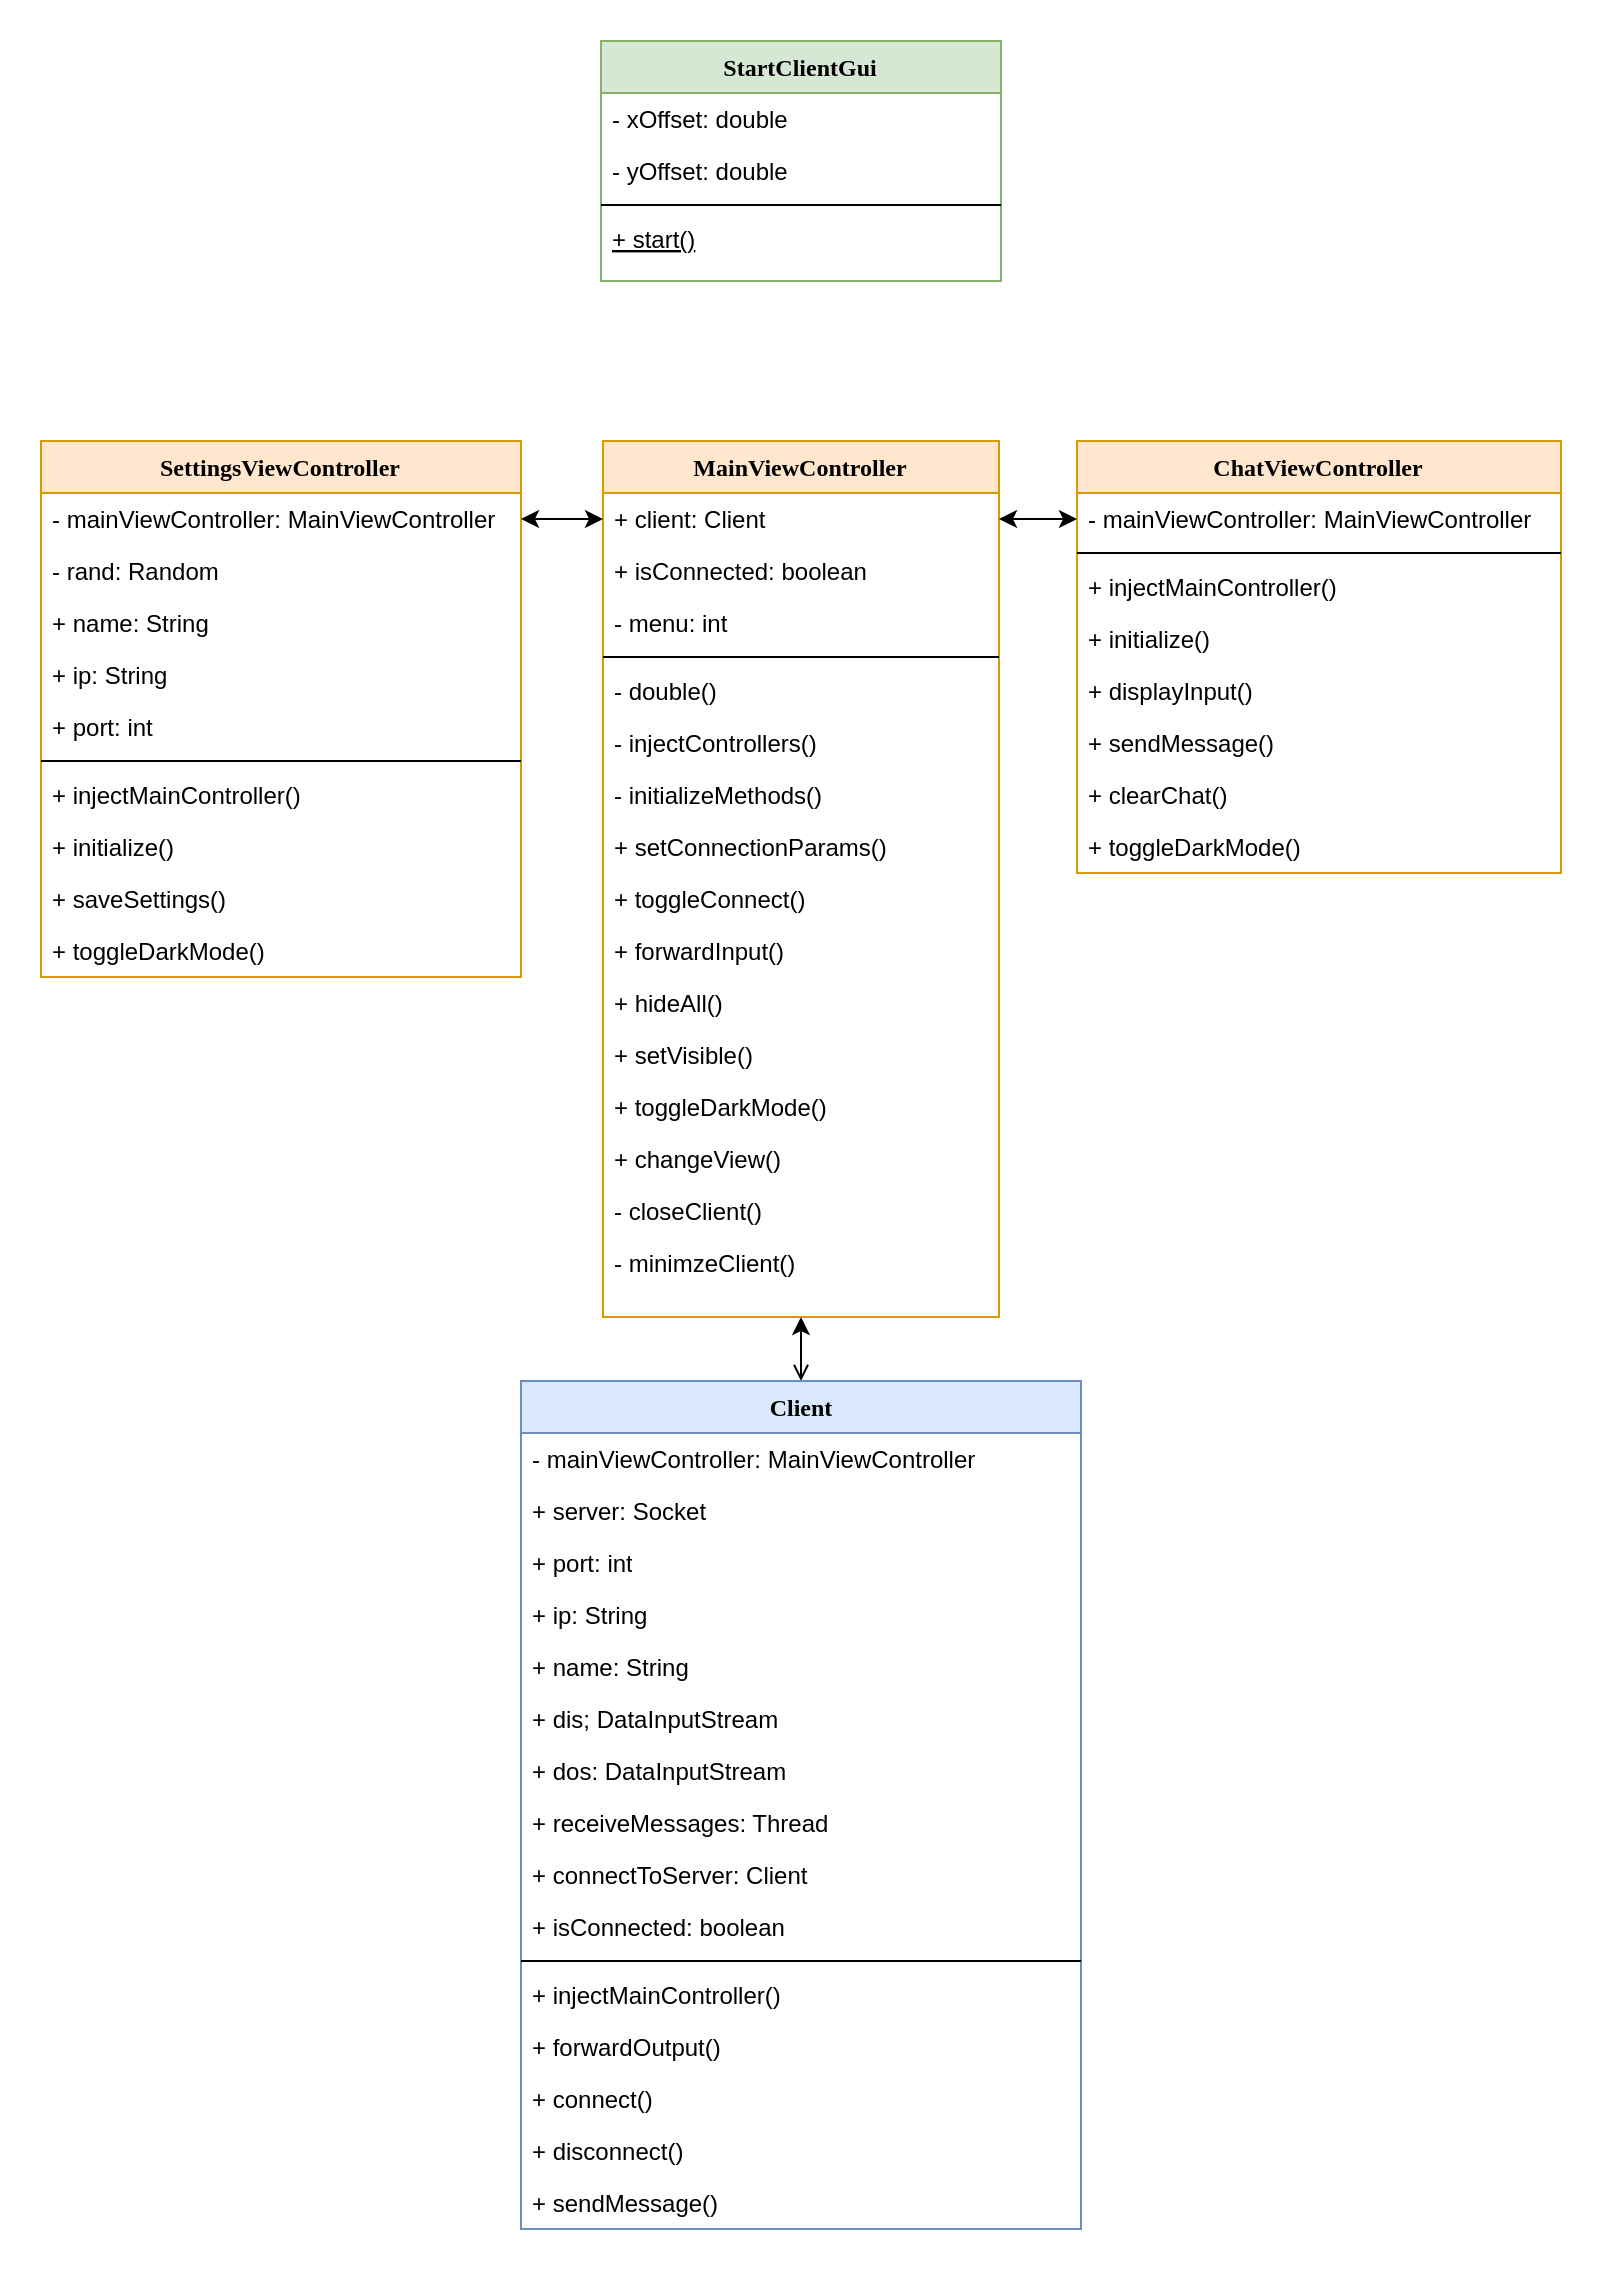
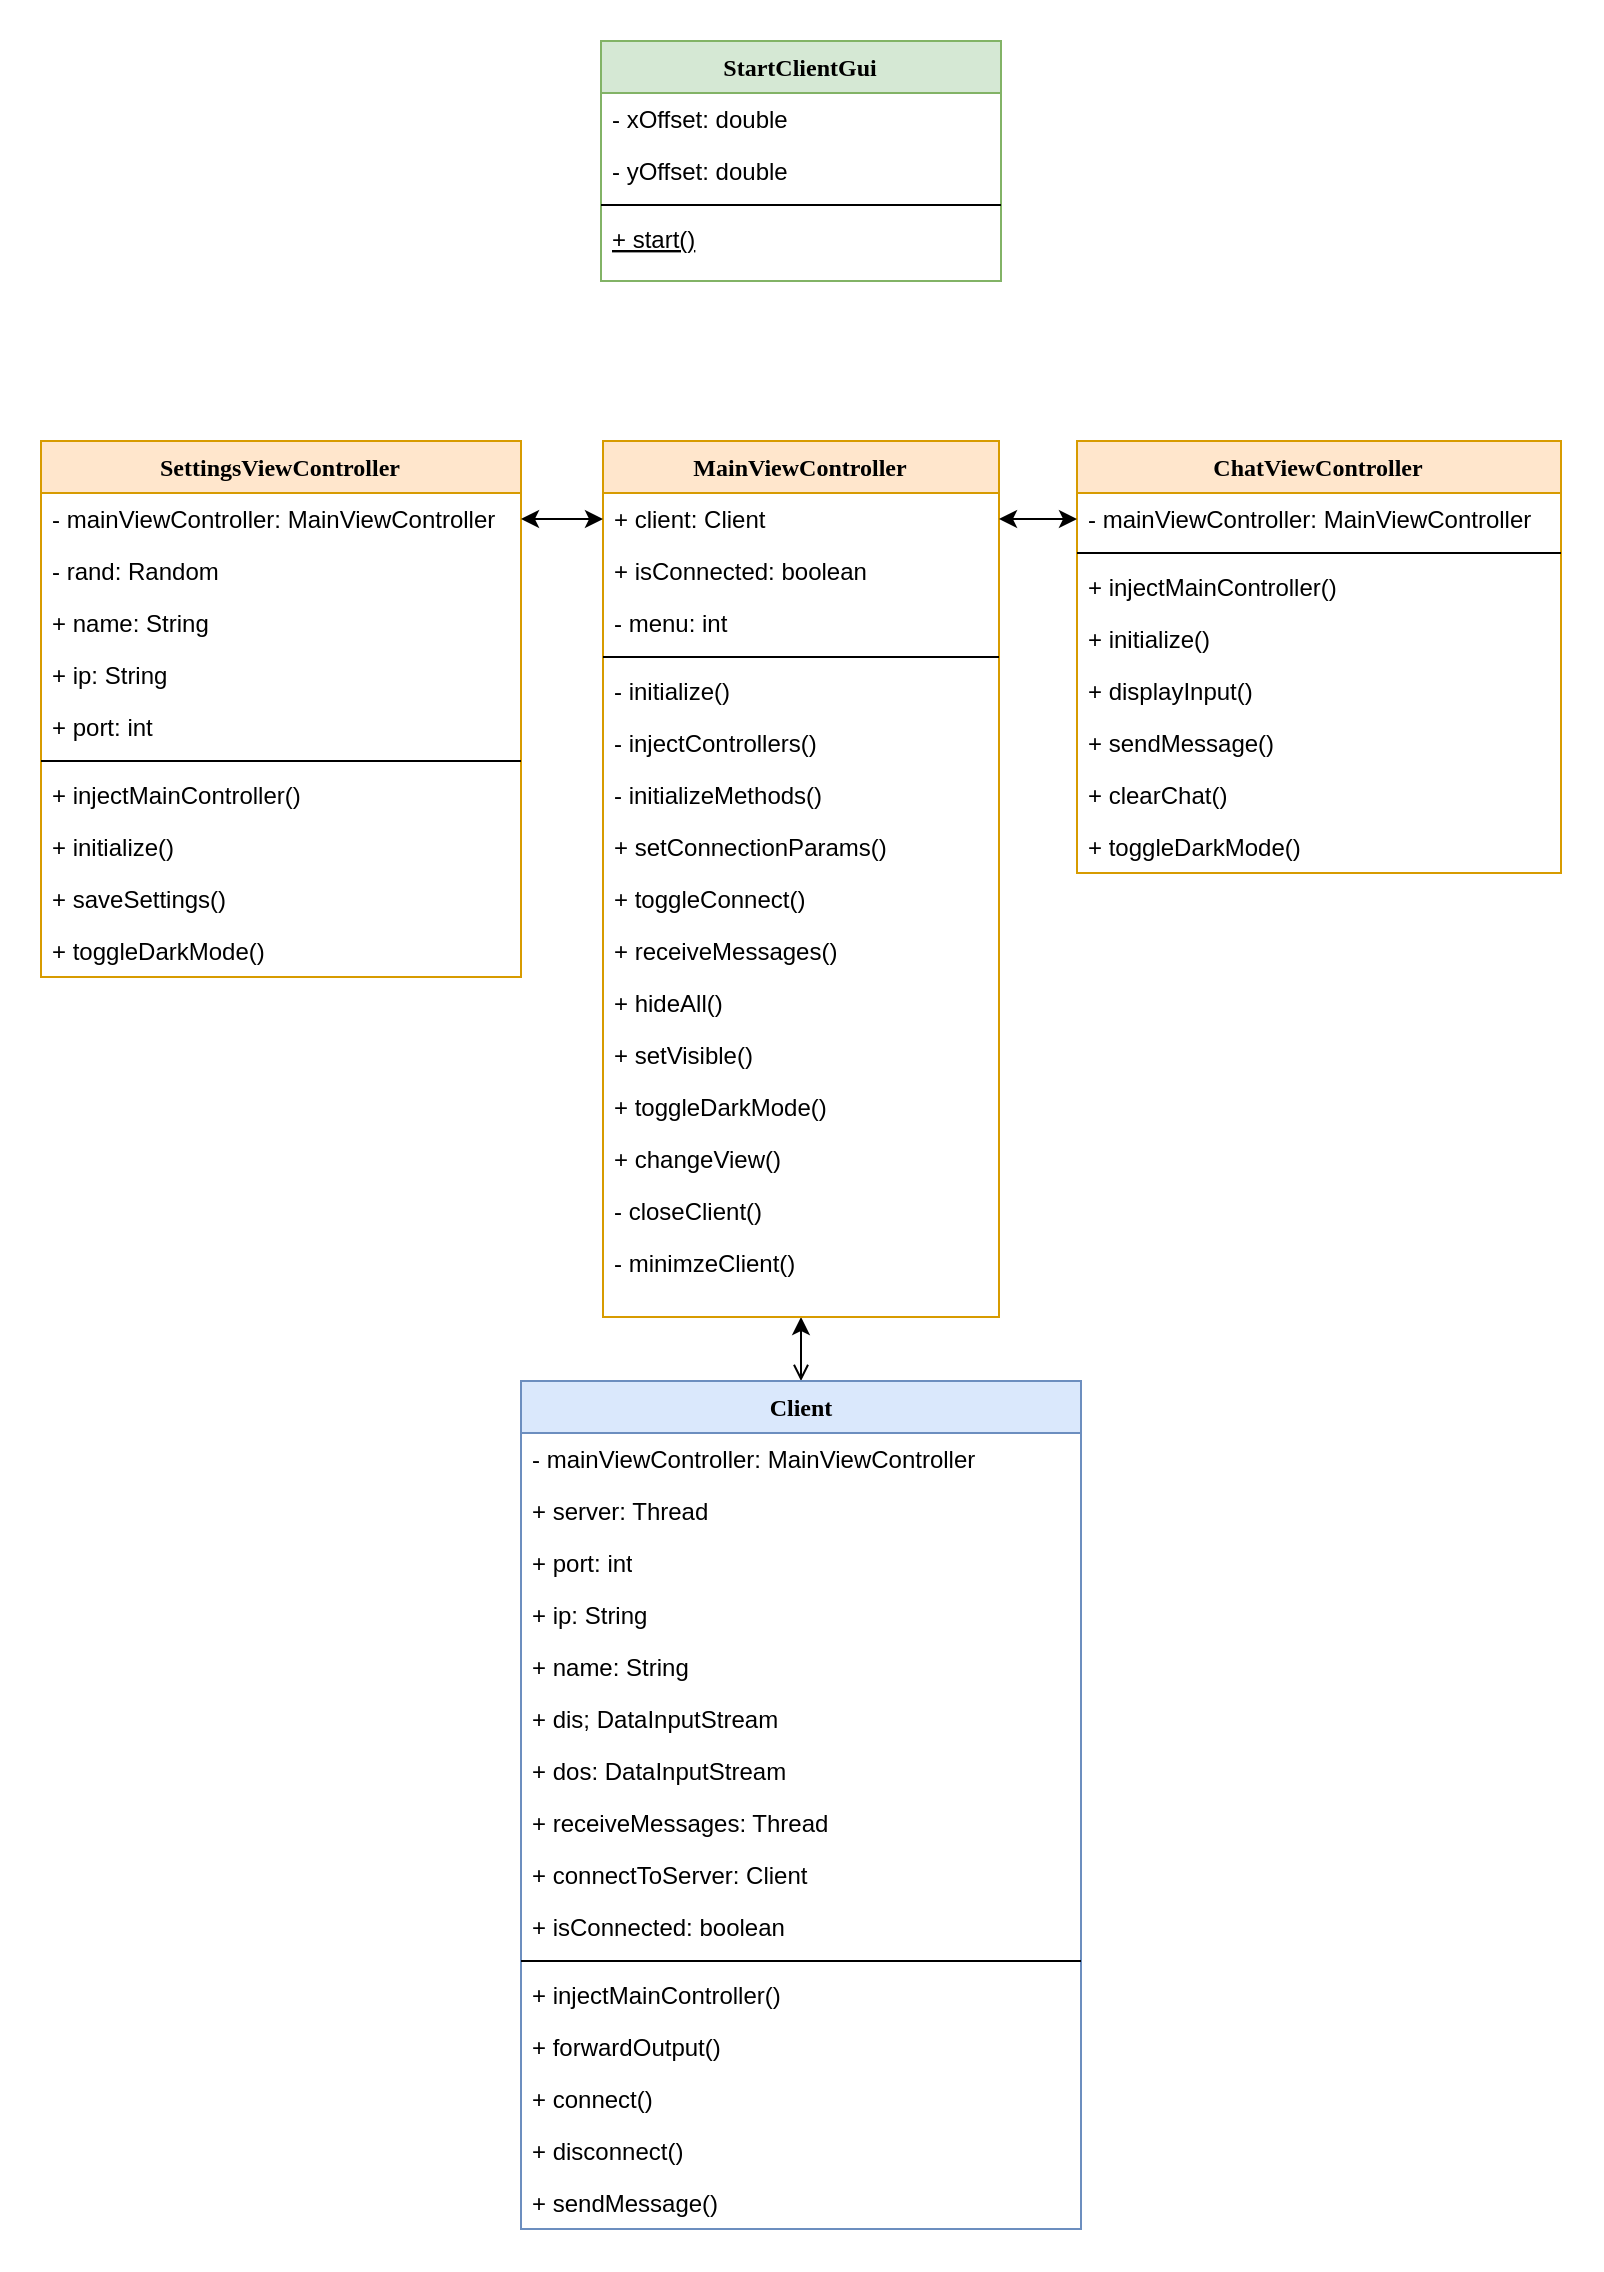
node "- double()": label "- double()" -> "- initialize()"
node "+ forwardInput()": label "+ forwardInput()" -> "+ receiveMessages()"
node "+ server: Socket": label "+ server: Socket" -> "+ server: Thread"
